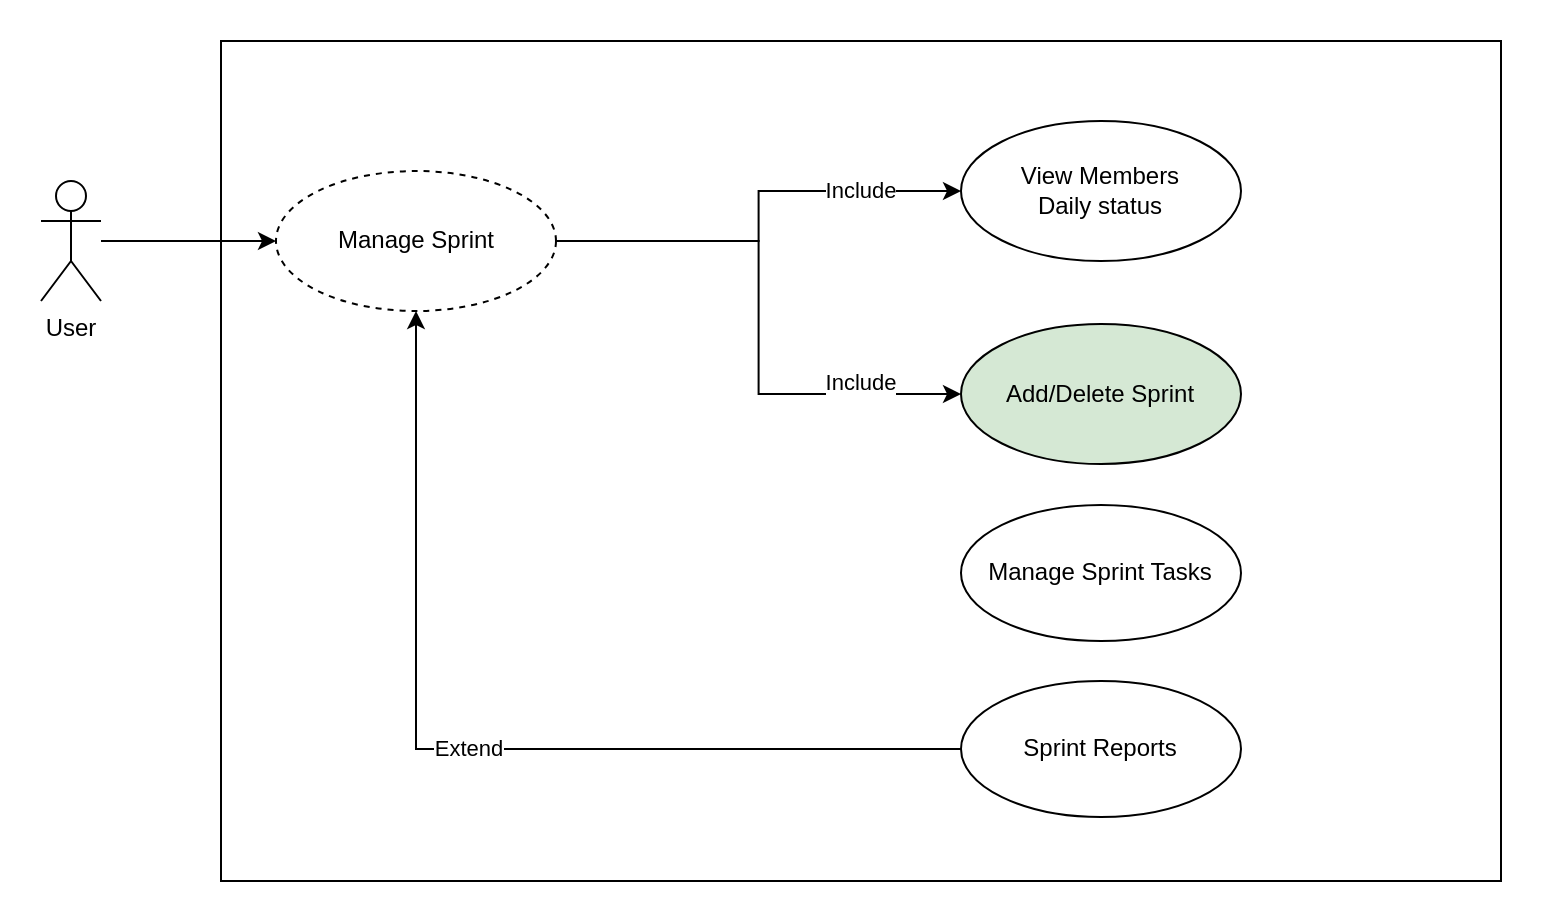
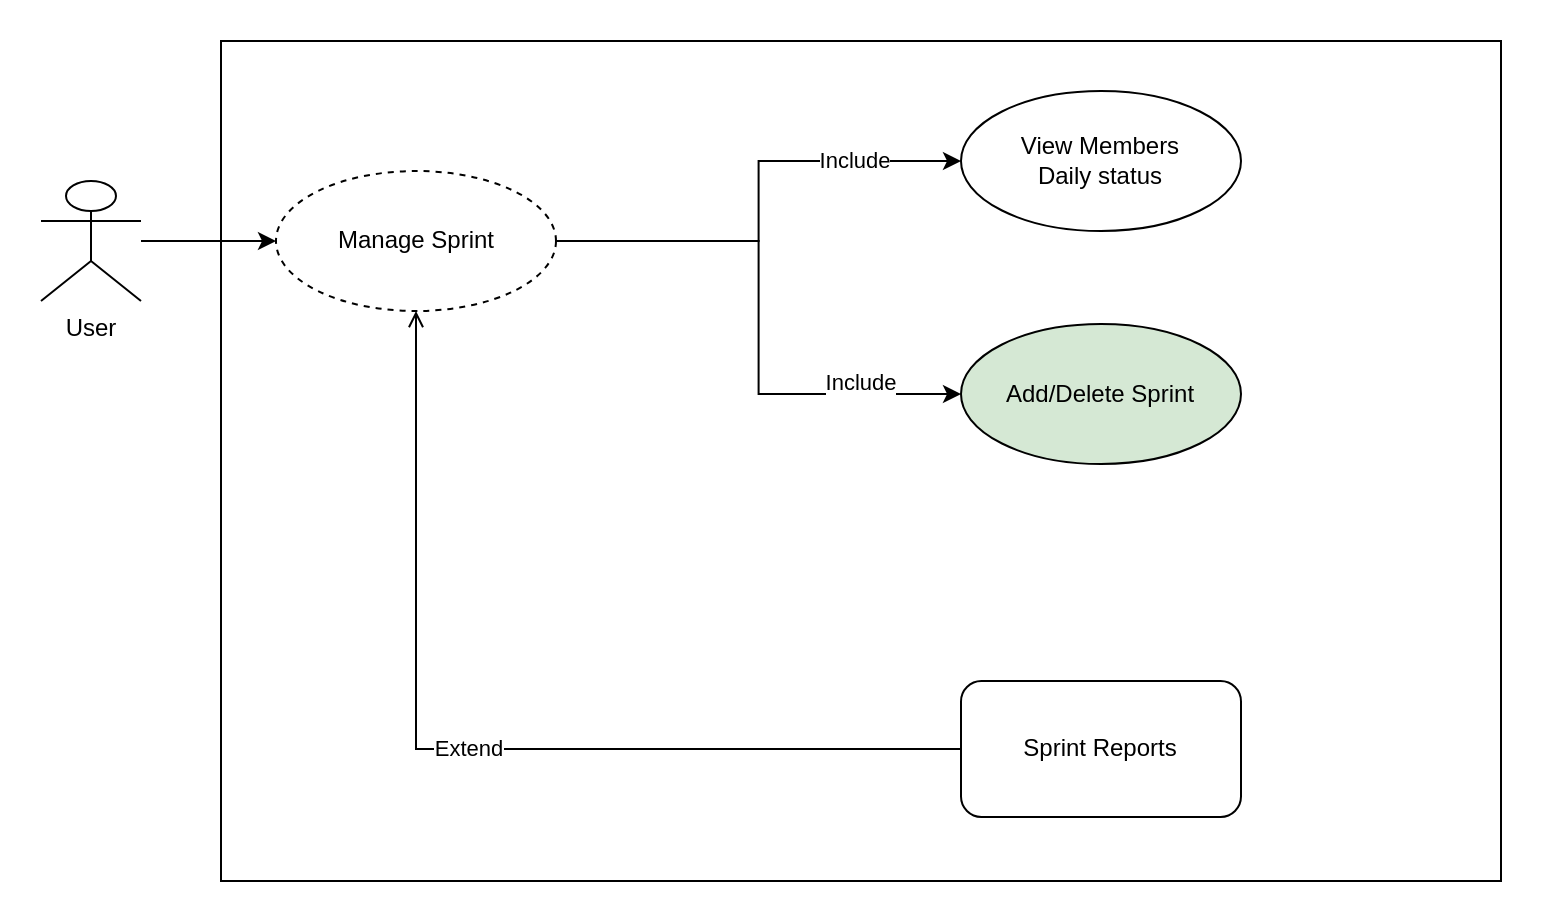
node "View Members Daily status": moved (1101, 191) -> (1101, 161)
node "User": size 60x120 -> 100x120
edge "Sprint Reports" -> "Manage Sprint": arrowhead classic -> open
node "Manage Sprint Tasks": removed
node "Sprint Reports": shape ellipse -> rounded rectangle
